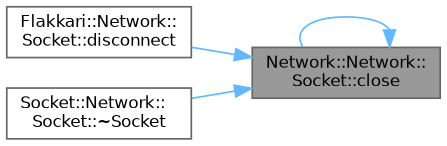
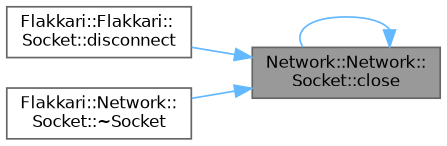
node "Flakkari::Network:: Socket::disconnect": label "Flakkari::Network:: Socket::disconnect" -> "Flakkari::Flakkari:: Socket::disconnect"
node "Socket::Network:: Socket::~Socket": label "Socket::Network:: Socket::~Socket" -> "Flakkari::Network:: Socket::~Socket"
